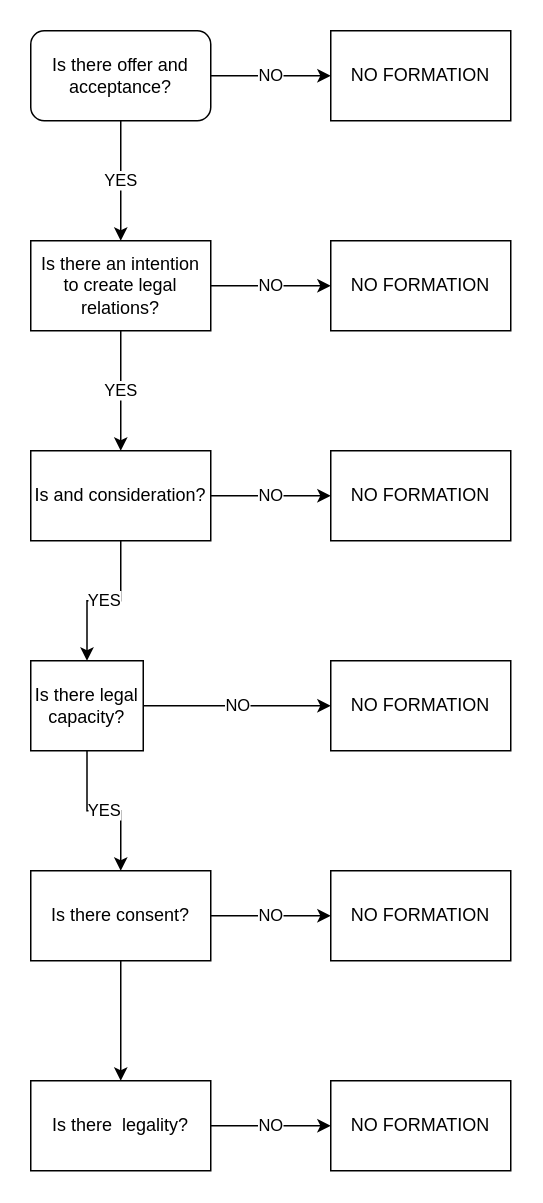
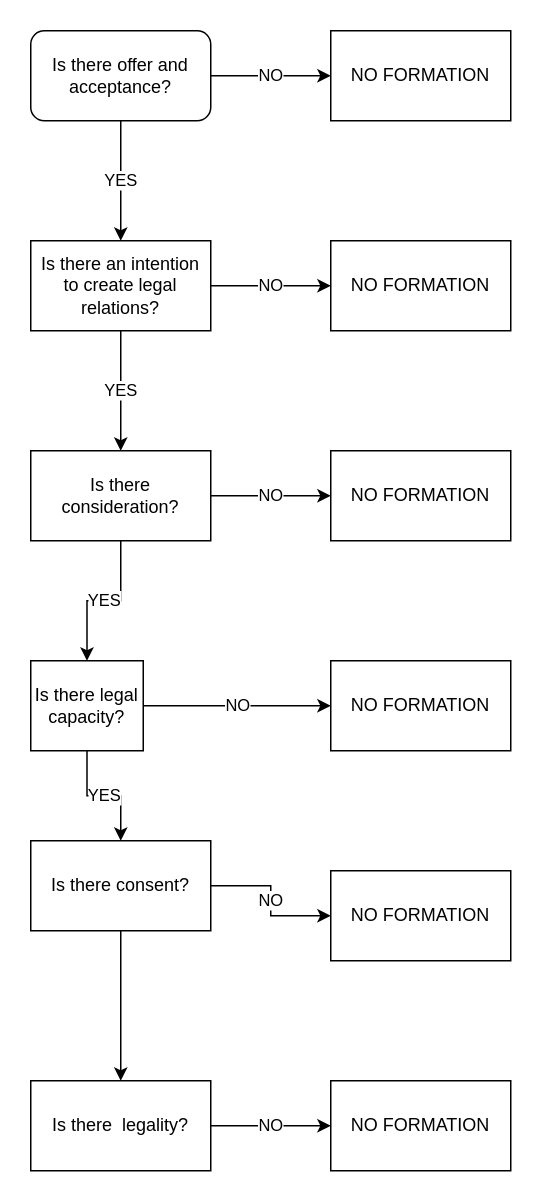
node "Is and consideration?": label "Is and consideration?" -> "Is there consideration?"
node "Is there consent?": moved (121, 916) -> (121, 886)
